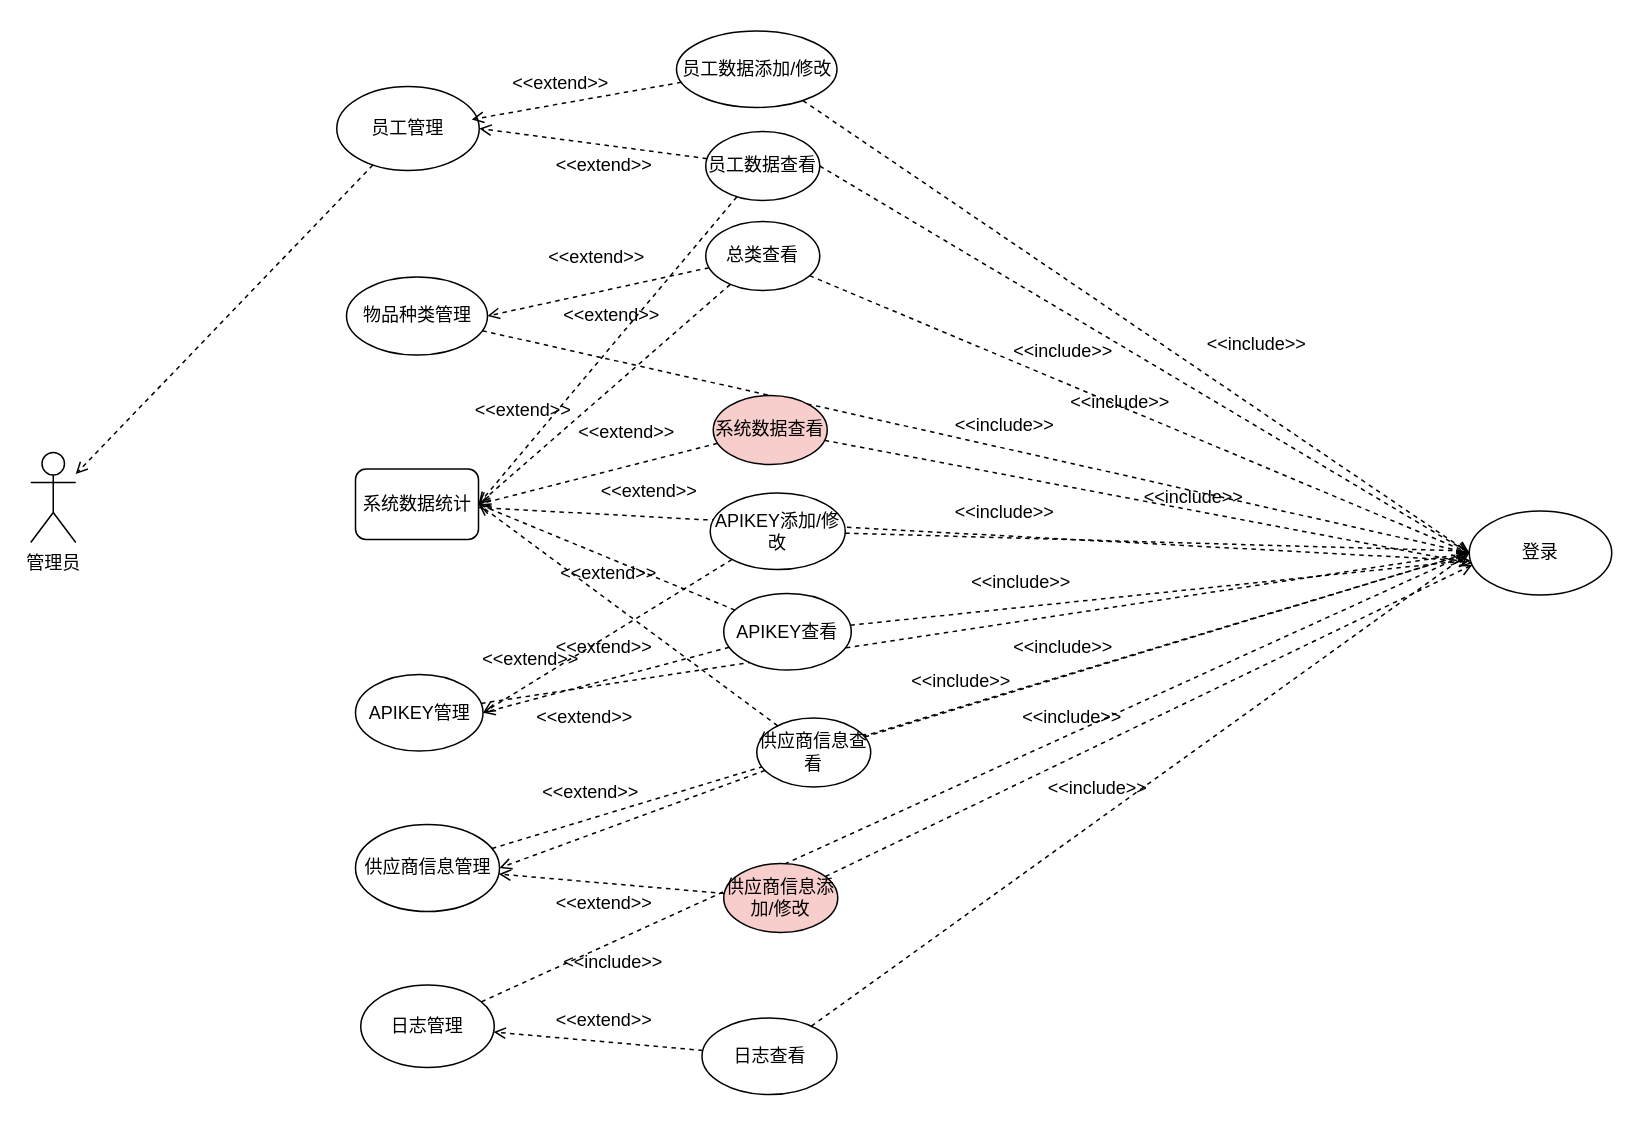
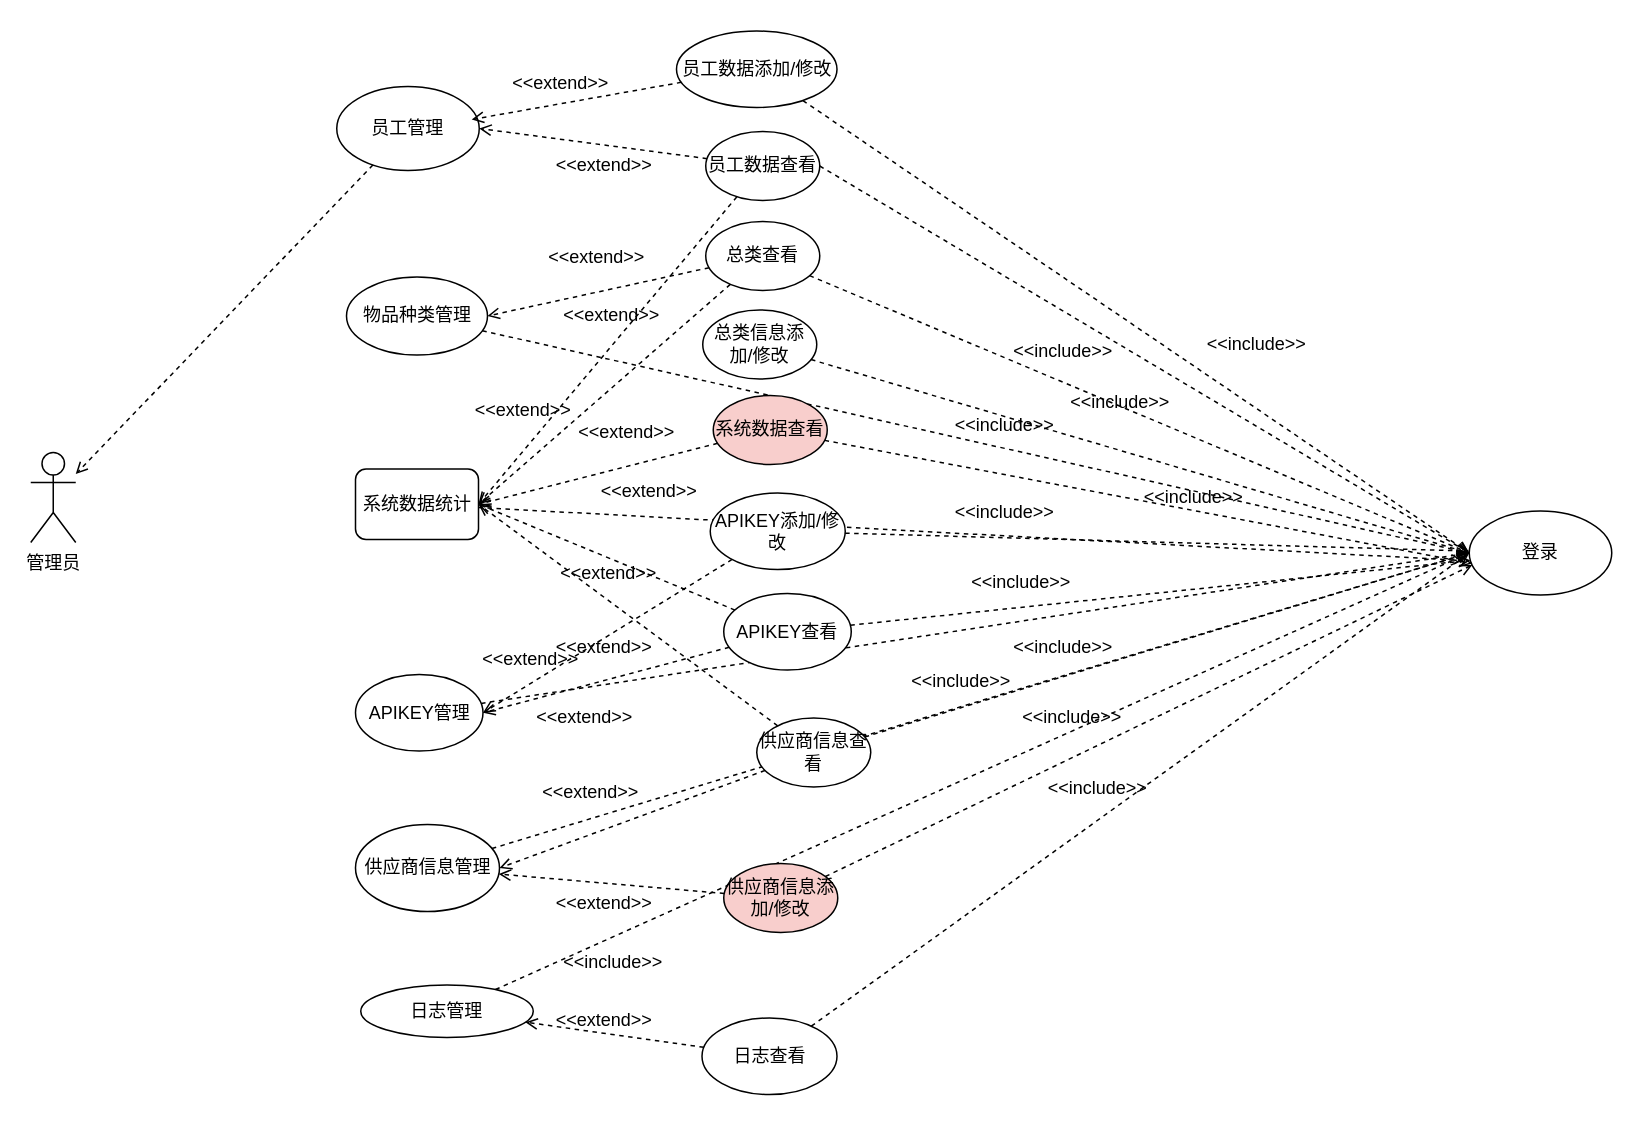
node "总类信息添加/修改": added
edge "总类信息添加/修改" -> "登录": added
node "日志管理": size 134x83 -> 173x53
